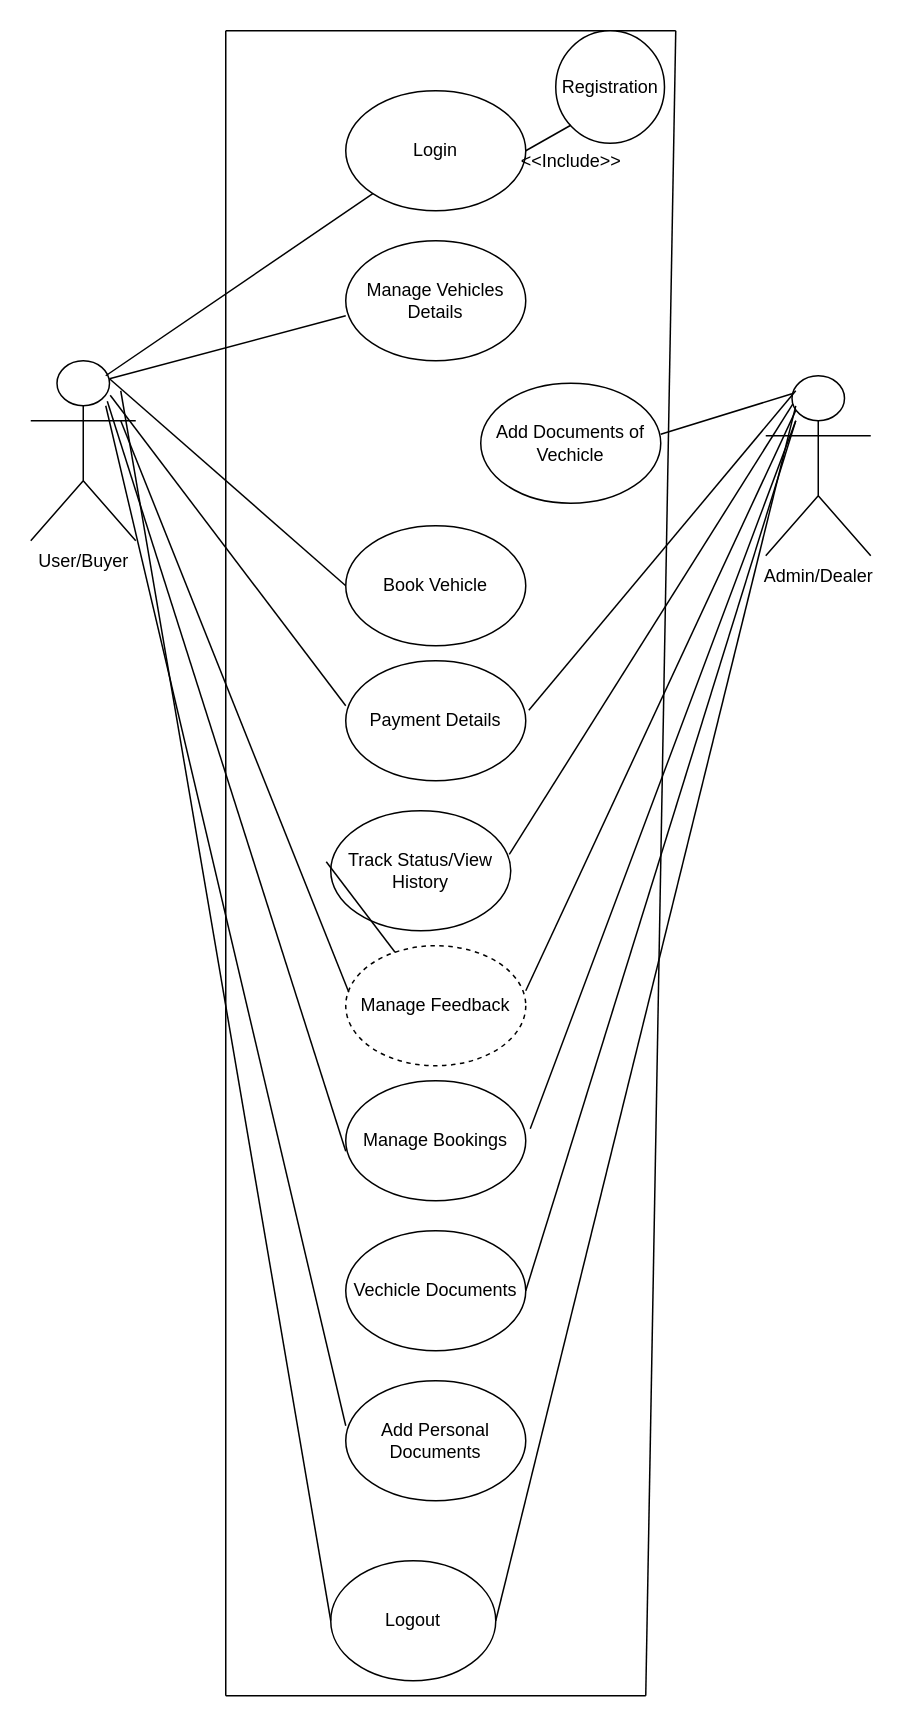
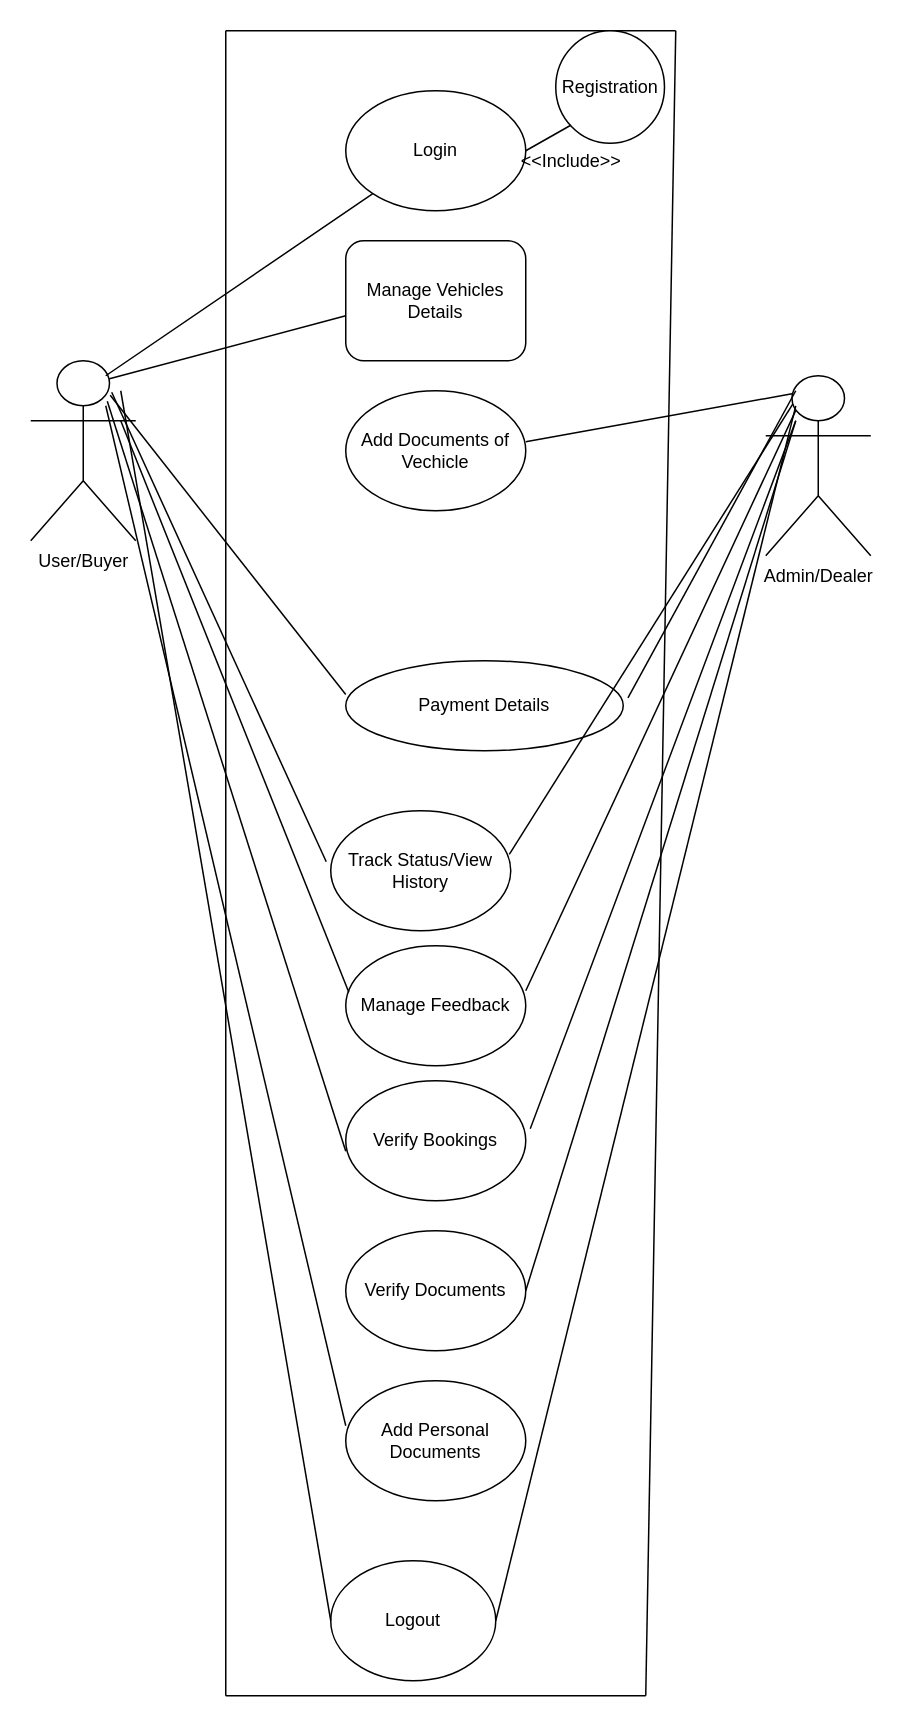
node "Manage Vehicles Details": shape ellipse -> rounded rectangle
node "Add Documents of Vechicle": moved (571, 443) -> (436, 451)
edge "User/Buyer" -- "Book Vehicle": removed
node "Book Vehicle": removed
node "Payment Details": size 180x120 -> 278x90
edge "Track Status/View History" -- "Manage Feedback": now "Track Status/View History" -- "User/Buyer"
node "Manage Feedback": style dashed -> solid
node "Manage Bookings": label "Manage Bookings" -> "Verify Bookings"
node "Vechicle Documents": label "Vechicle Documents" -> "Verify Documents"
